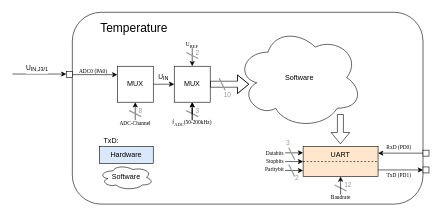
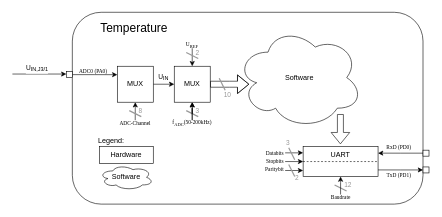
node "TxD:": label "TxD:" -> "Legend:"
node "Hardware": fillcolor #dae8fc -> #ffffff
node "UART": fillcolor #ffe6cc -> #ffffff
